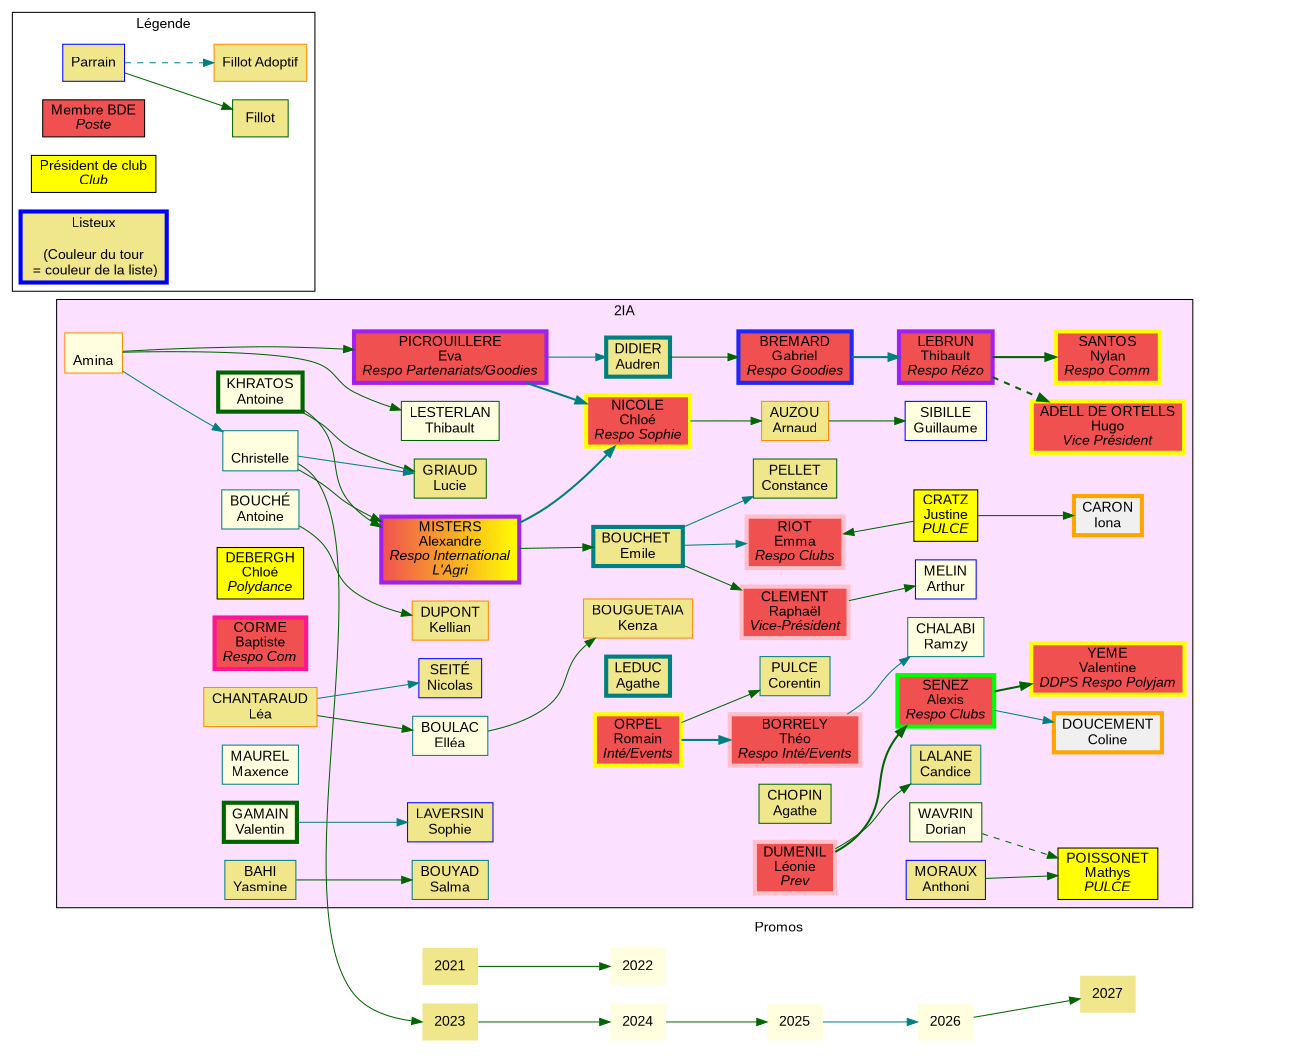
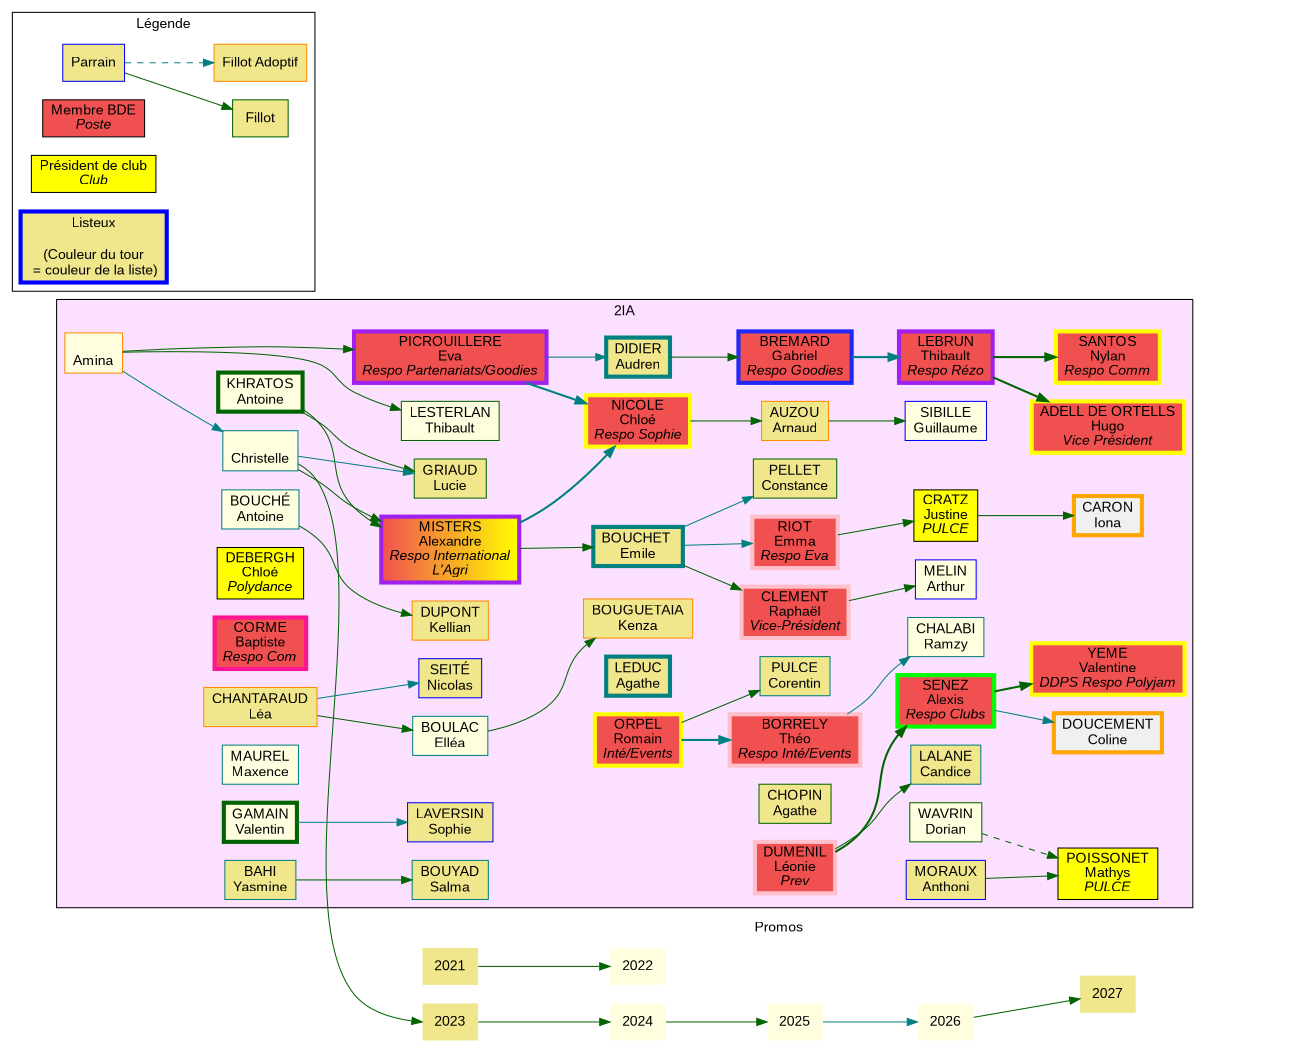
edge "LEBRUN" -> "ADELL DE ORTELLS": style dashed -> solid
edge "CRATZ" -> "RIOT": reversed
node "RIOT": text "Respo Clubs" -> "Respo Eva"
